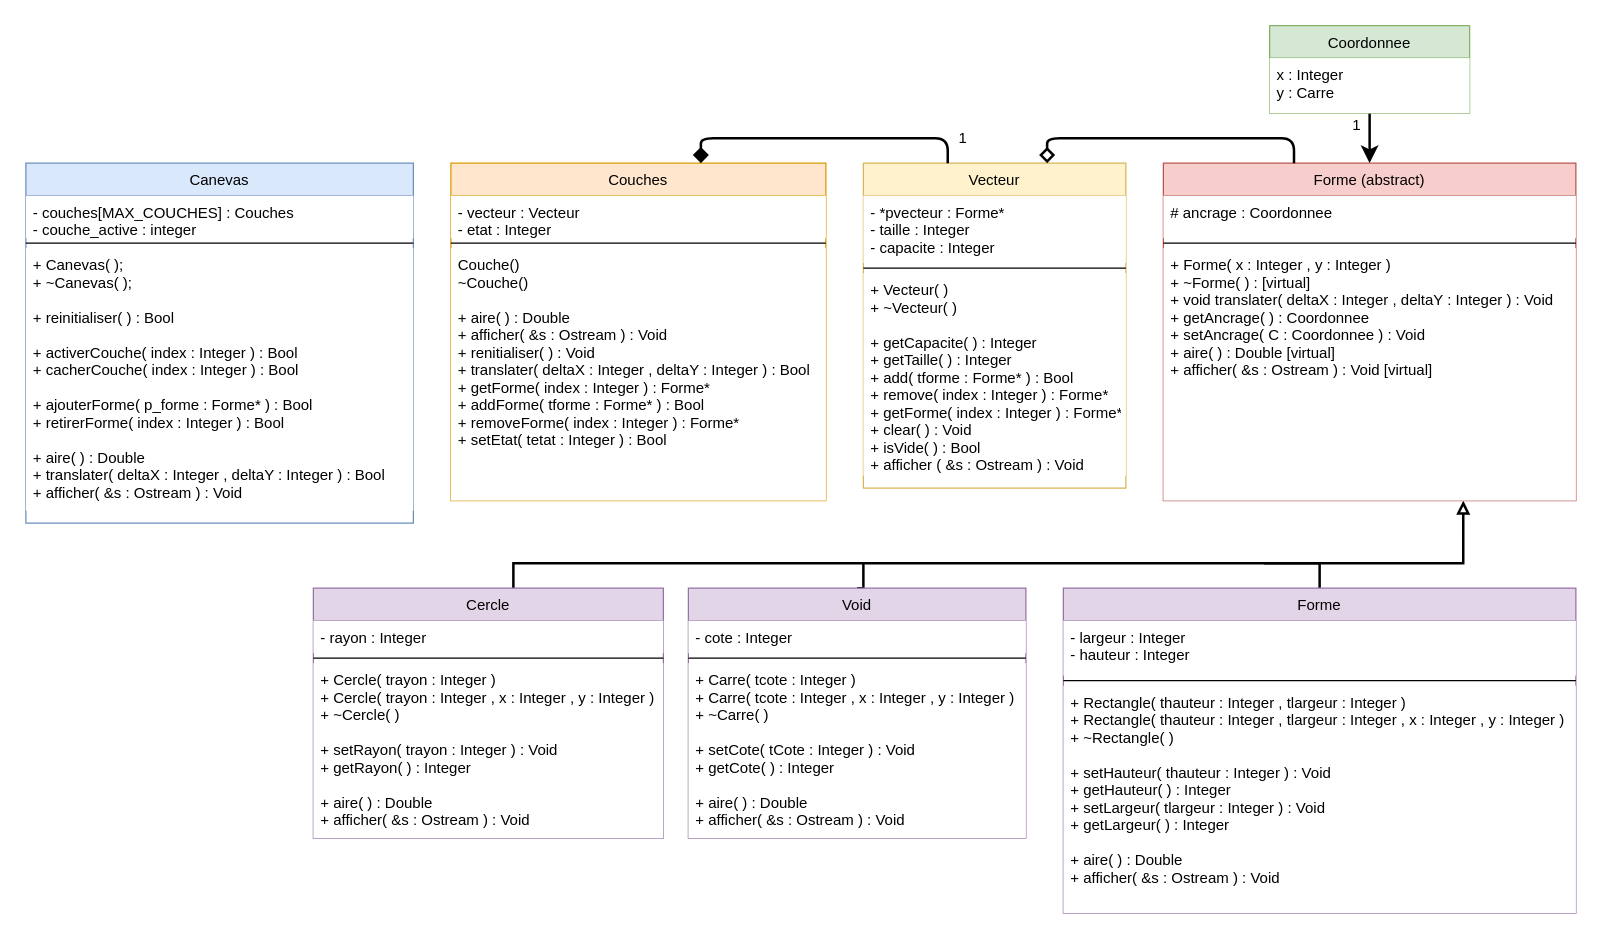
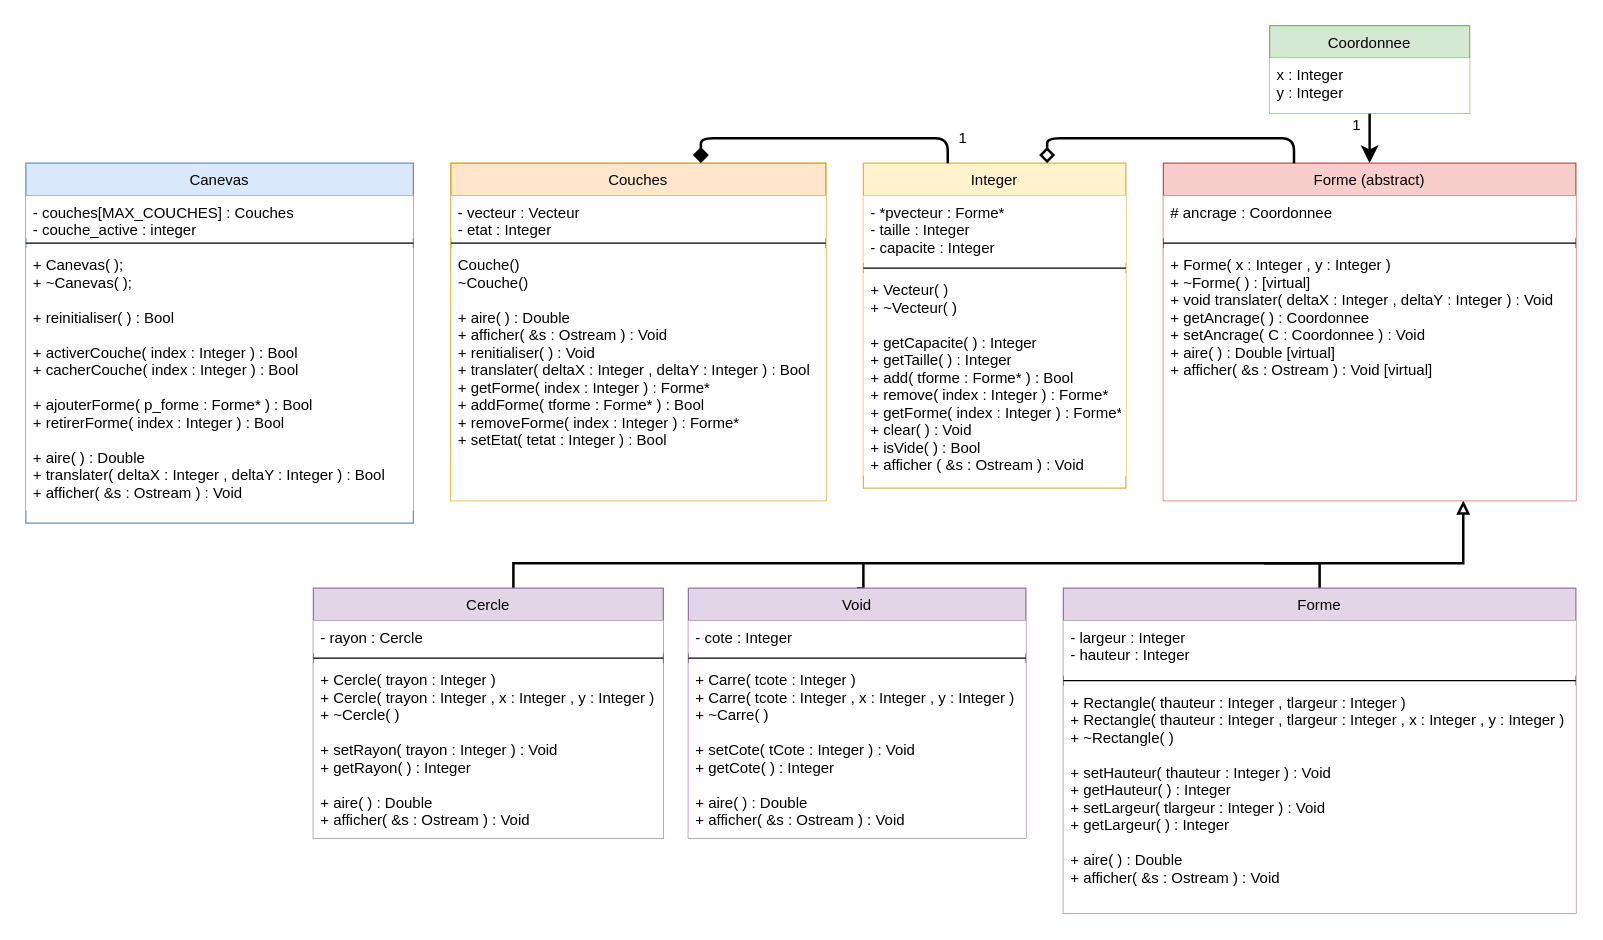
node "x : Integer y : Carre": label "x : Integer y : Carre" -> "x : Integer y : Integer"
node "Vecteur": label "Vecteur" -> "Integer"
node "- rayon : Integer": label "- rayon : Integer" -> "- rayon : Cercle"
